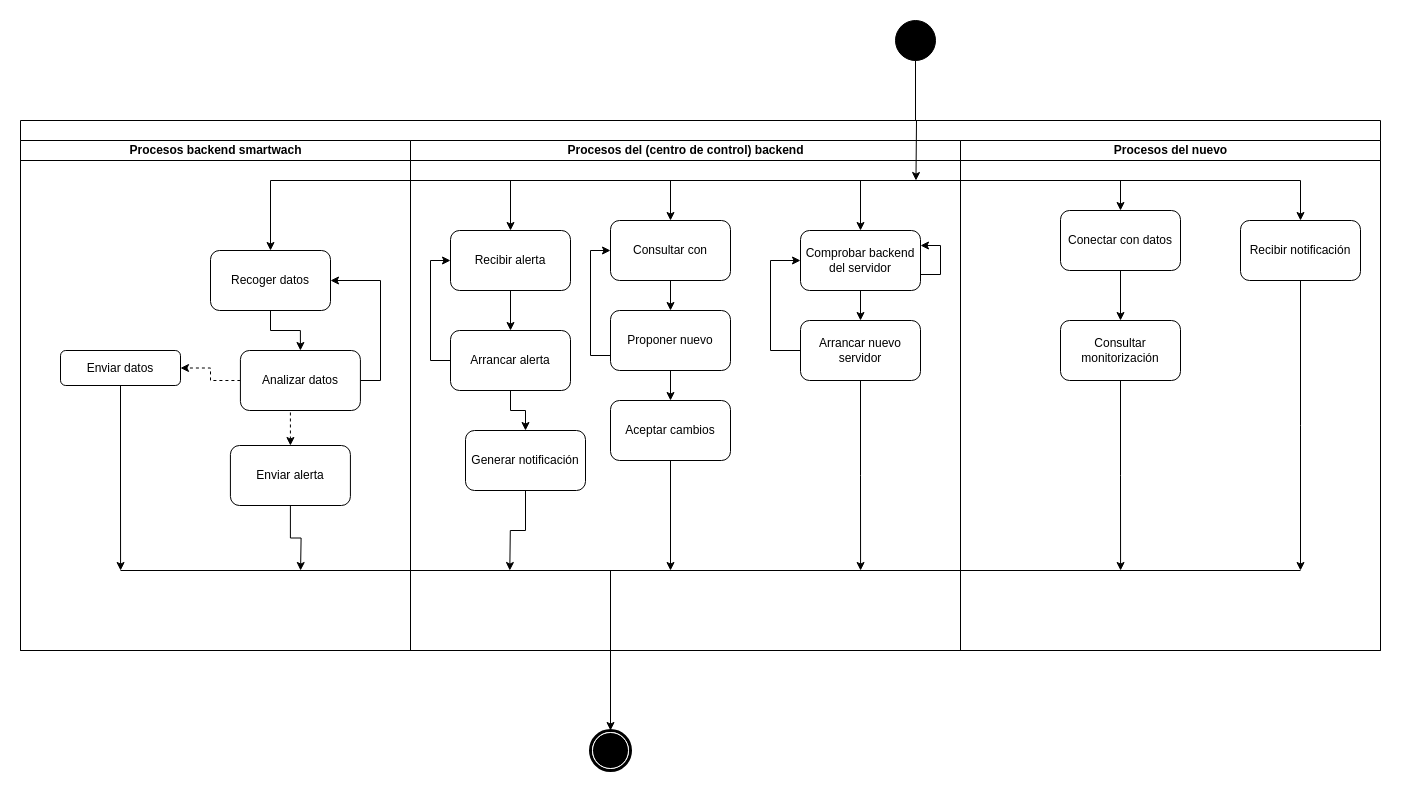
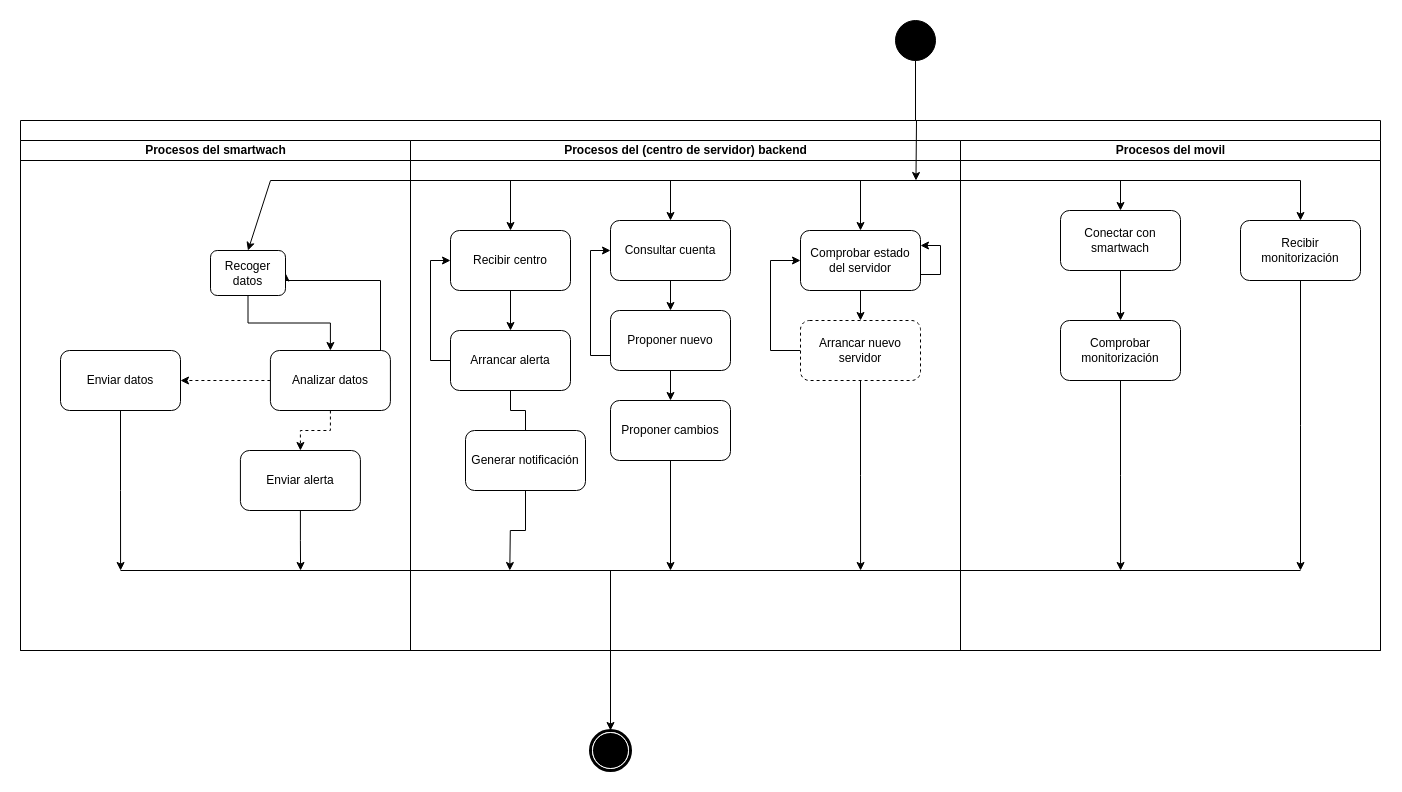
node "Procesos backend smartwach": label "Procesos backend smartwach" -> "Procesos del smartwach"
node "Procesos del (centro de control) backend": label "Procesos del (centro de control) backend" -> "Procesos del (centro de servidor) backend"
node "Procesos del nuevo": label "Procesos del nuevo" -> "Procesos del movil"
node "Conectar con datos": label "Conectar con datos" -> "Conectar con smartwach"
node "Consultar con": label "Consultar con" -> "Consultar cuenta"
node "Recibir notificación": label "Recibir notificación" -> "Recibir monitorización"
node "Recibir alerta": label "Recibir alerta" -> "Recibir centro"
node "Comprobar backend del servidor": label "Comprobar backend del servidor" -> "Comprobar estado del servidor"
node "Recoger datos": size 120x60 -> 75x45
node "Arrancar nuevo servidor": style solid -> dashed
node "Consultar monitorización": label "Consultar monitorización" -> "Comprobar monitorización"
node "Enviar datos": size 120x35 -> 120x60
node "Analizar datos": moved (300, 381) -> (330, 381)
edge "Arrancar alerta" -> "Generar notificación": arrowhead classic -> none
node "Aceptar cambios": label "Aceptar cambios" -> "Proponer cambios"
node "Enviar alerta": moved (290, 476) -> (300, 481)
